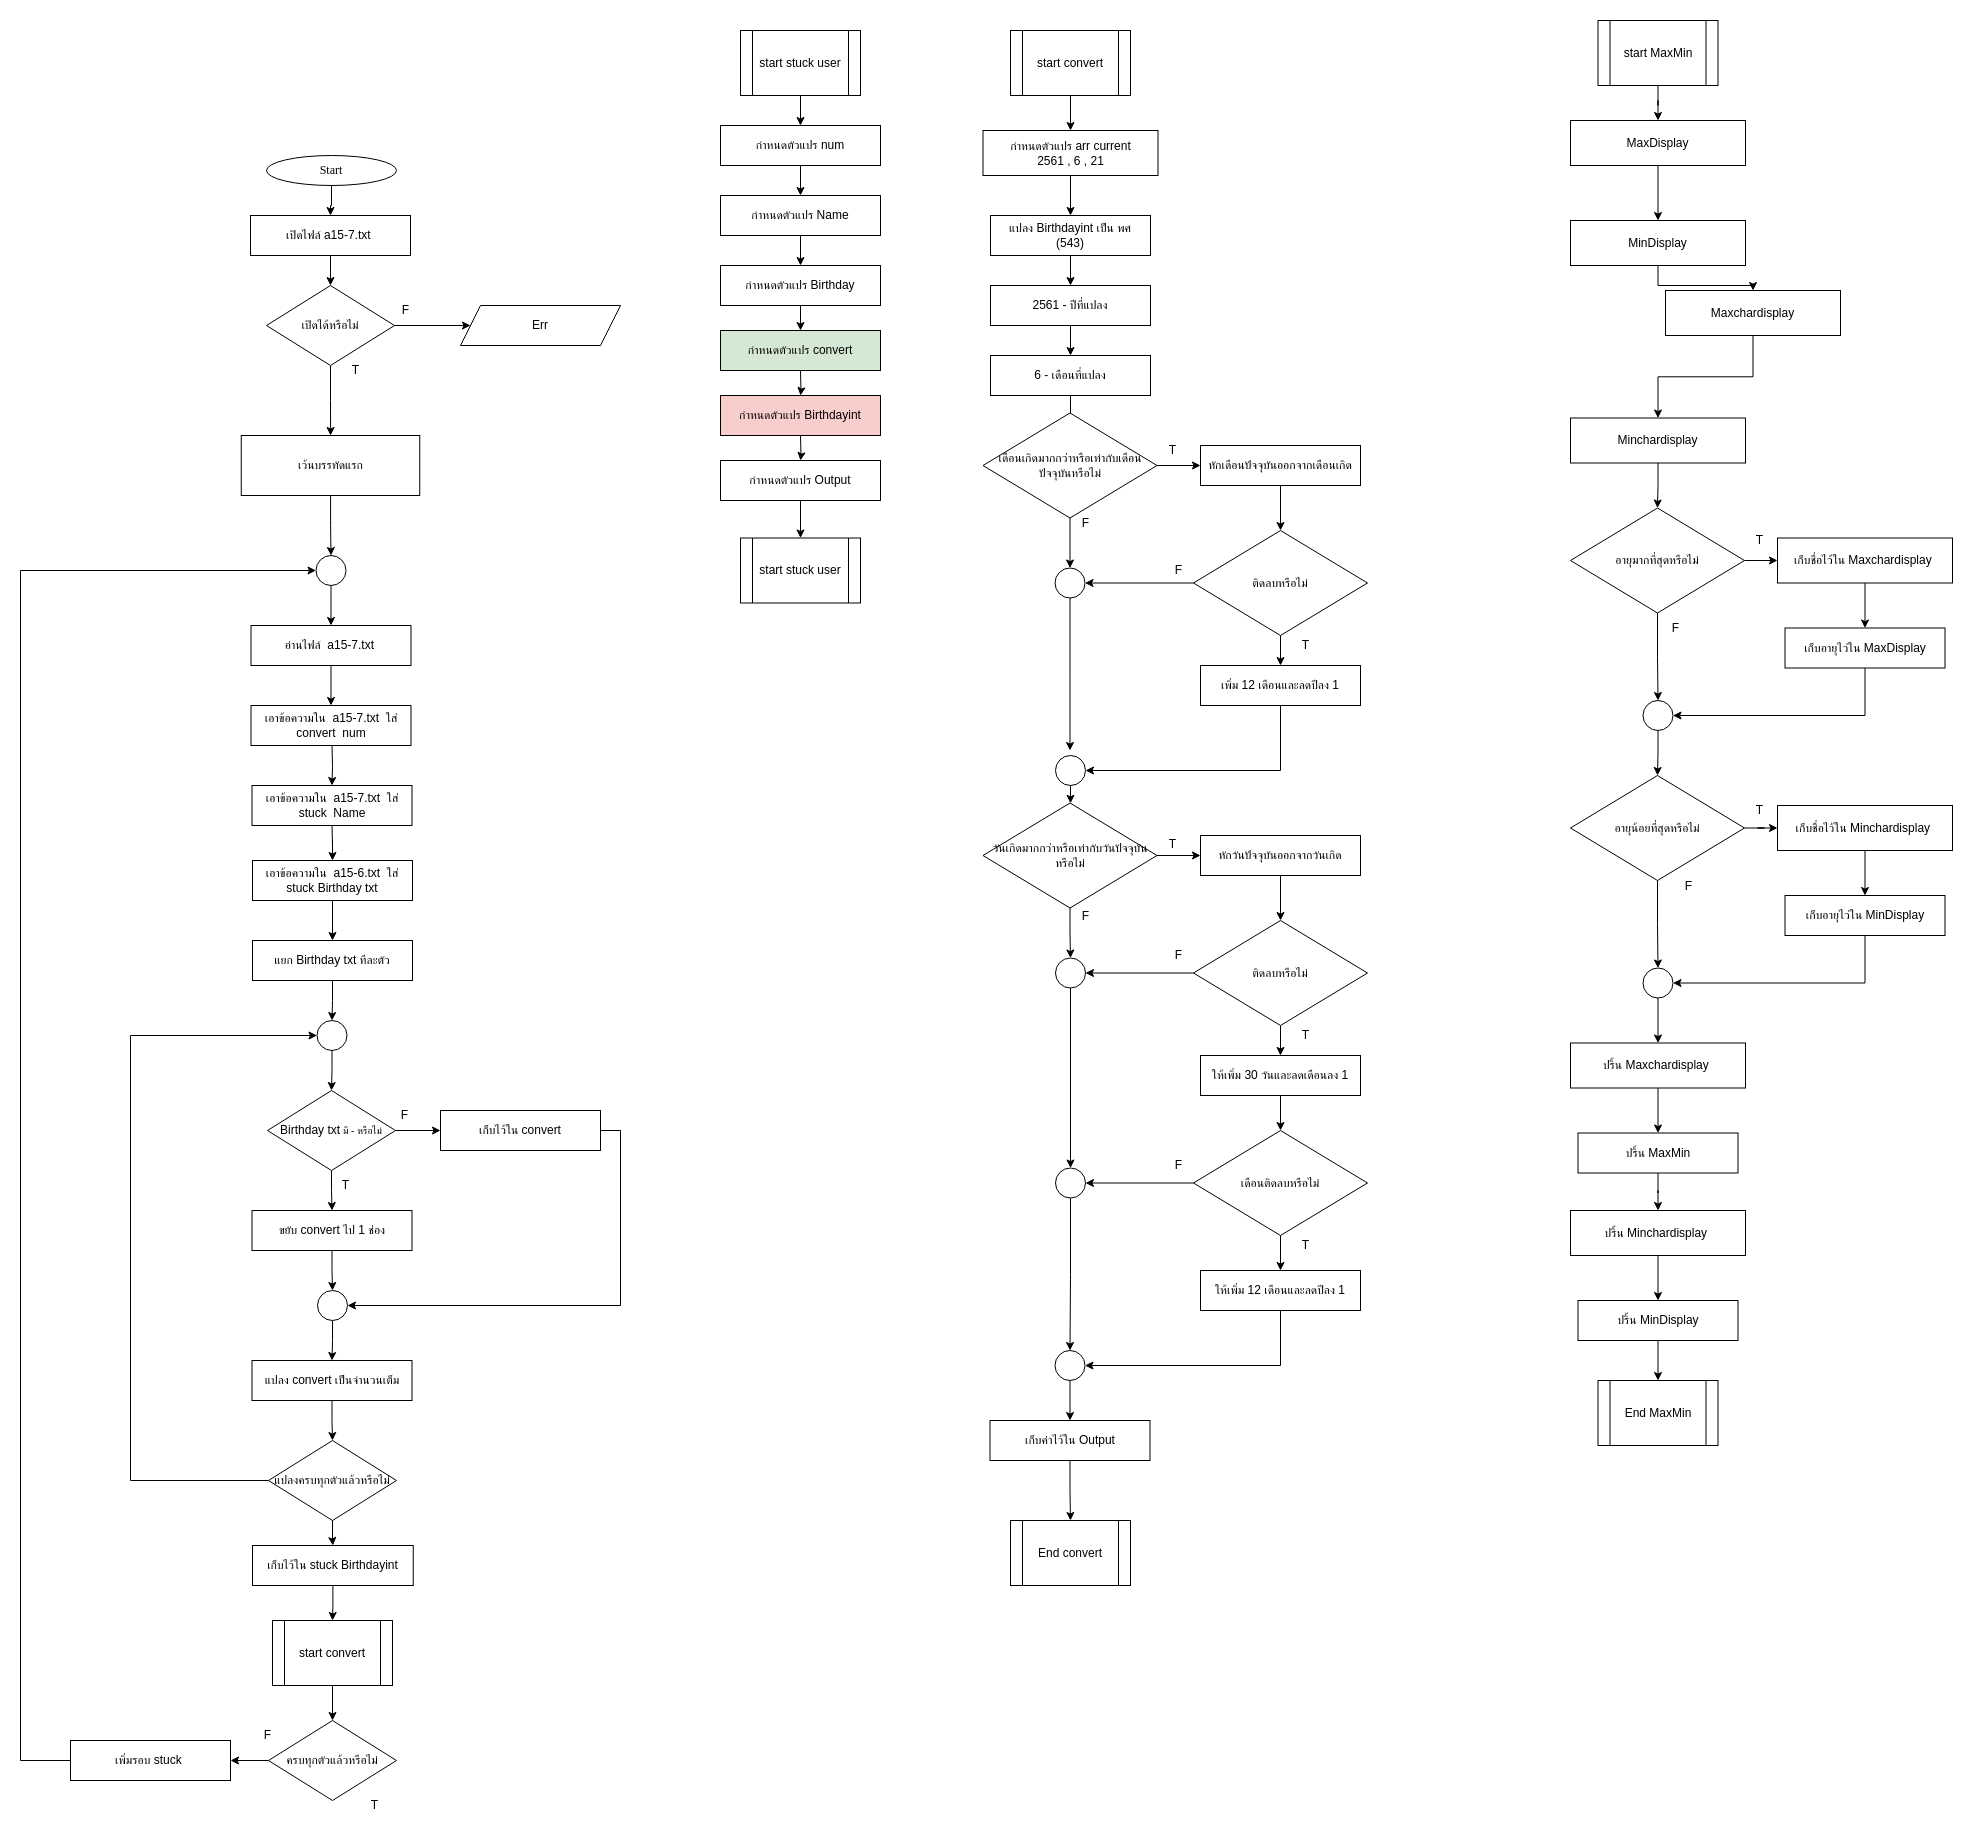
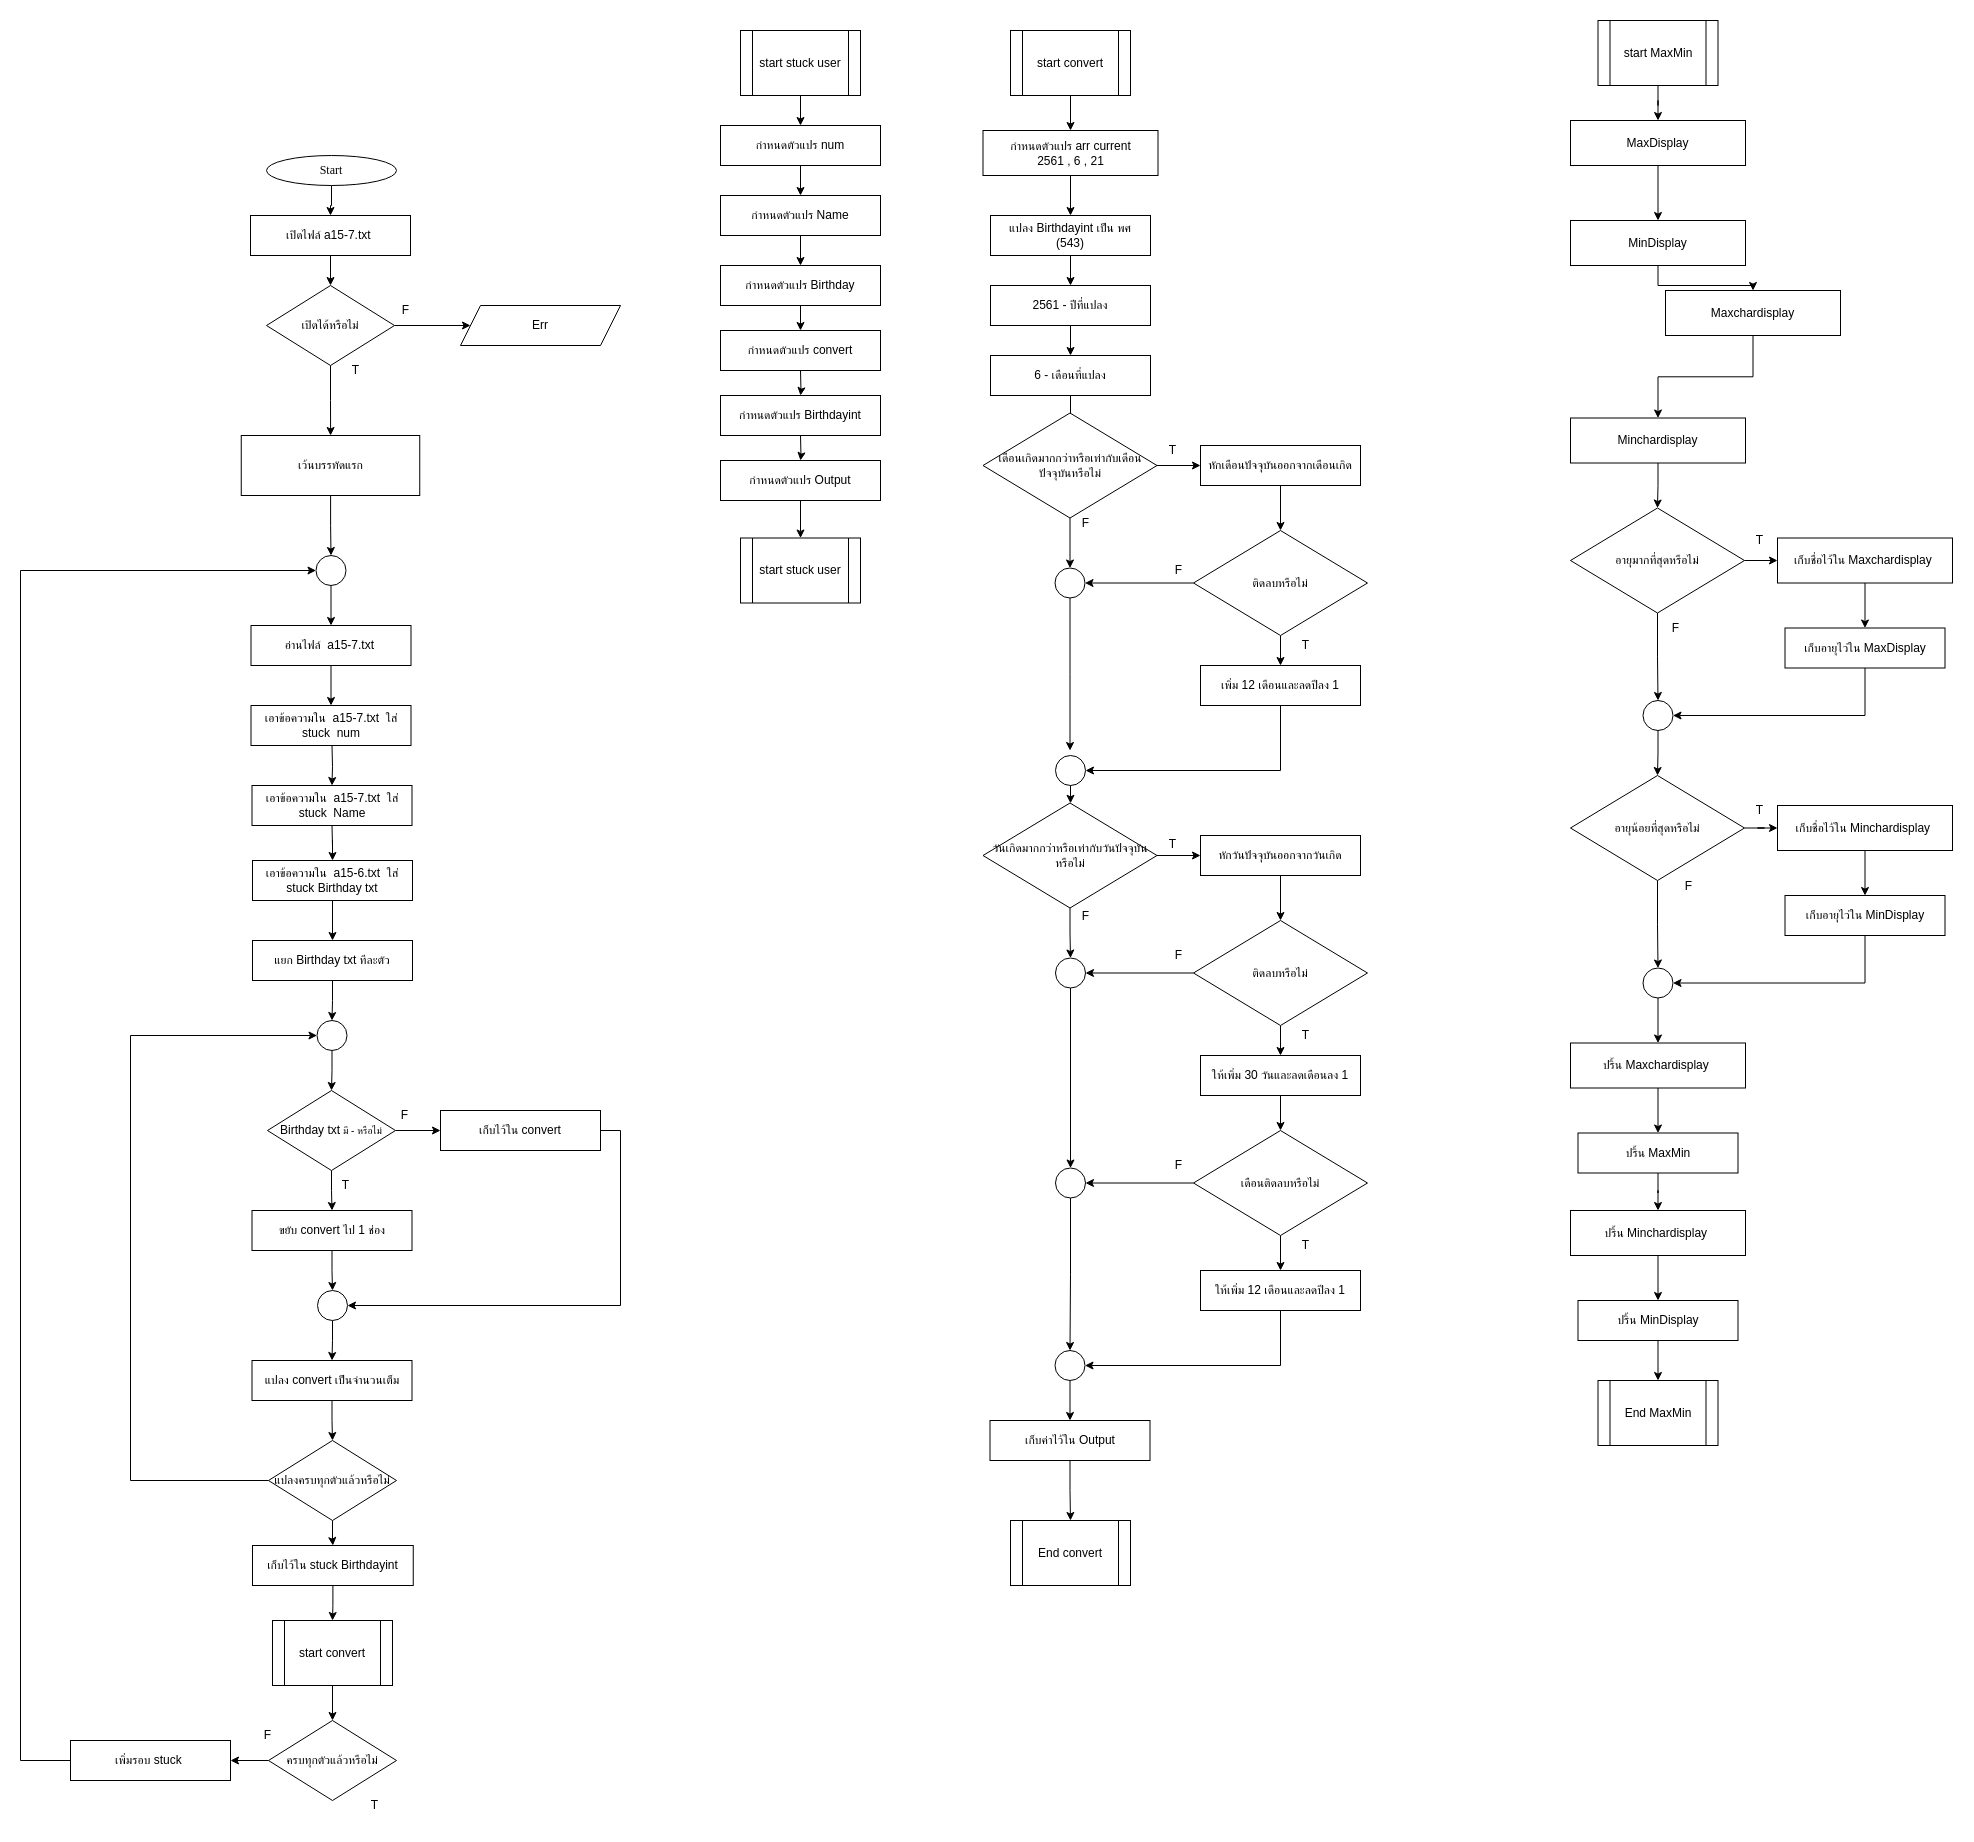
node "กำหนดตัวแปร convert": fillcolor #d5e8d4 -> #ffffff
node "กำหนดตัวแปร Birthdayint": fillcolor #f8cecc -> #ffffff
node "เอาข้อความใน a15-7.txt ใส่ convert num": label "เอาข้อความใน a15-7.txt ใส่ convert num" -> "เอาข้อความใน a15-7.txt ใส่ stuck num"
